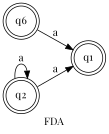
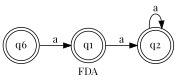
edge "q2" -> "q1": reversed
